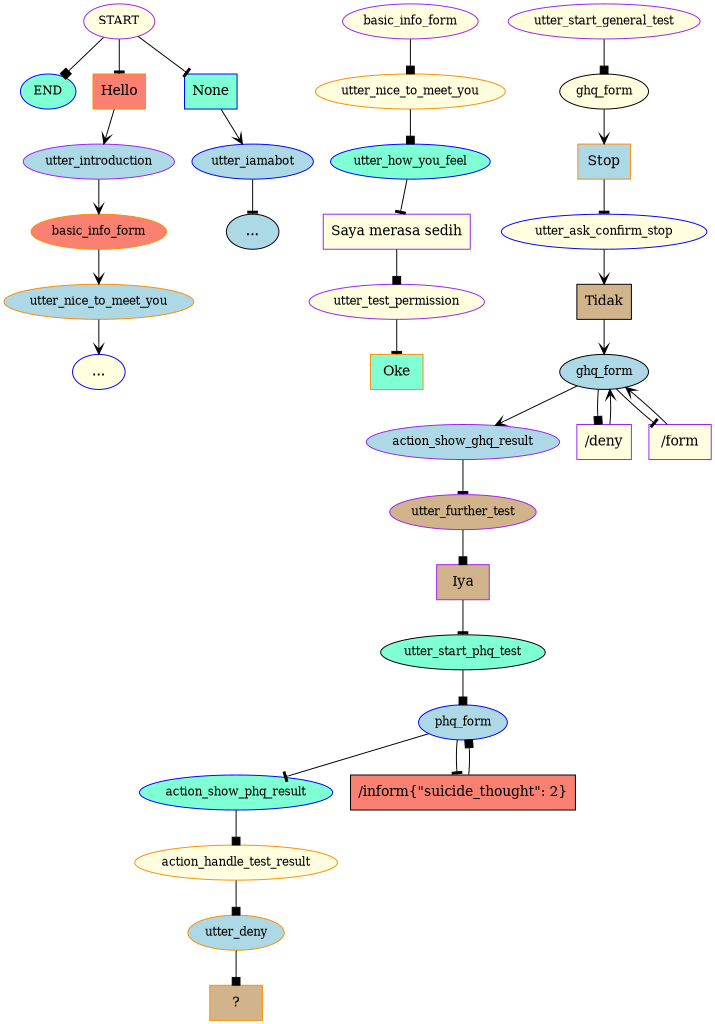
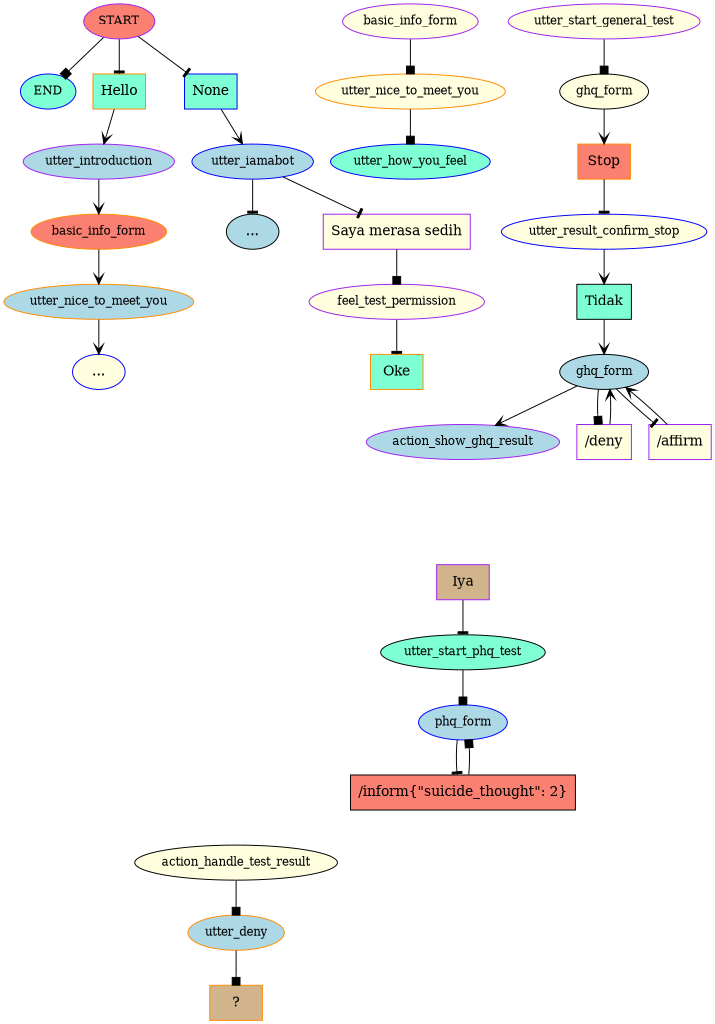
node "START": fillcolor lightyellow -> salmon
node "Hello": fillcolor salmon -> aquamarine
node "Stop": fillcolor lightblue -> salmon
edge "utter_how_you_feel" -> "Saya merasa sedih": now "utter_iamabot" -> "Saya merasa sedih"
node "utter_ask_confirm_stop": label "utter_ask_confirm_stop" -> "utter_result_confirm_stop"
node "utter_test_permission": label "utter_test_permission" -> "feel_test_permission"
node "Tidak": fillcolor tan -> aquamarine
node "/form": label "/form" -> "/affirm"
node "utter_further_test": removed
node "action_show_phq_result": removed
node "action_handle_test_result": color darkorange -> black
